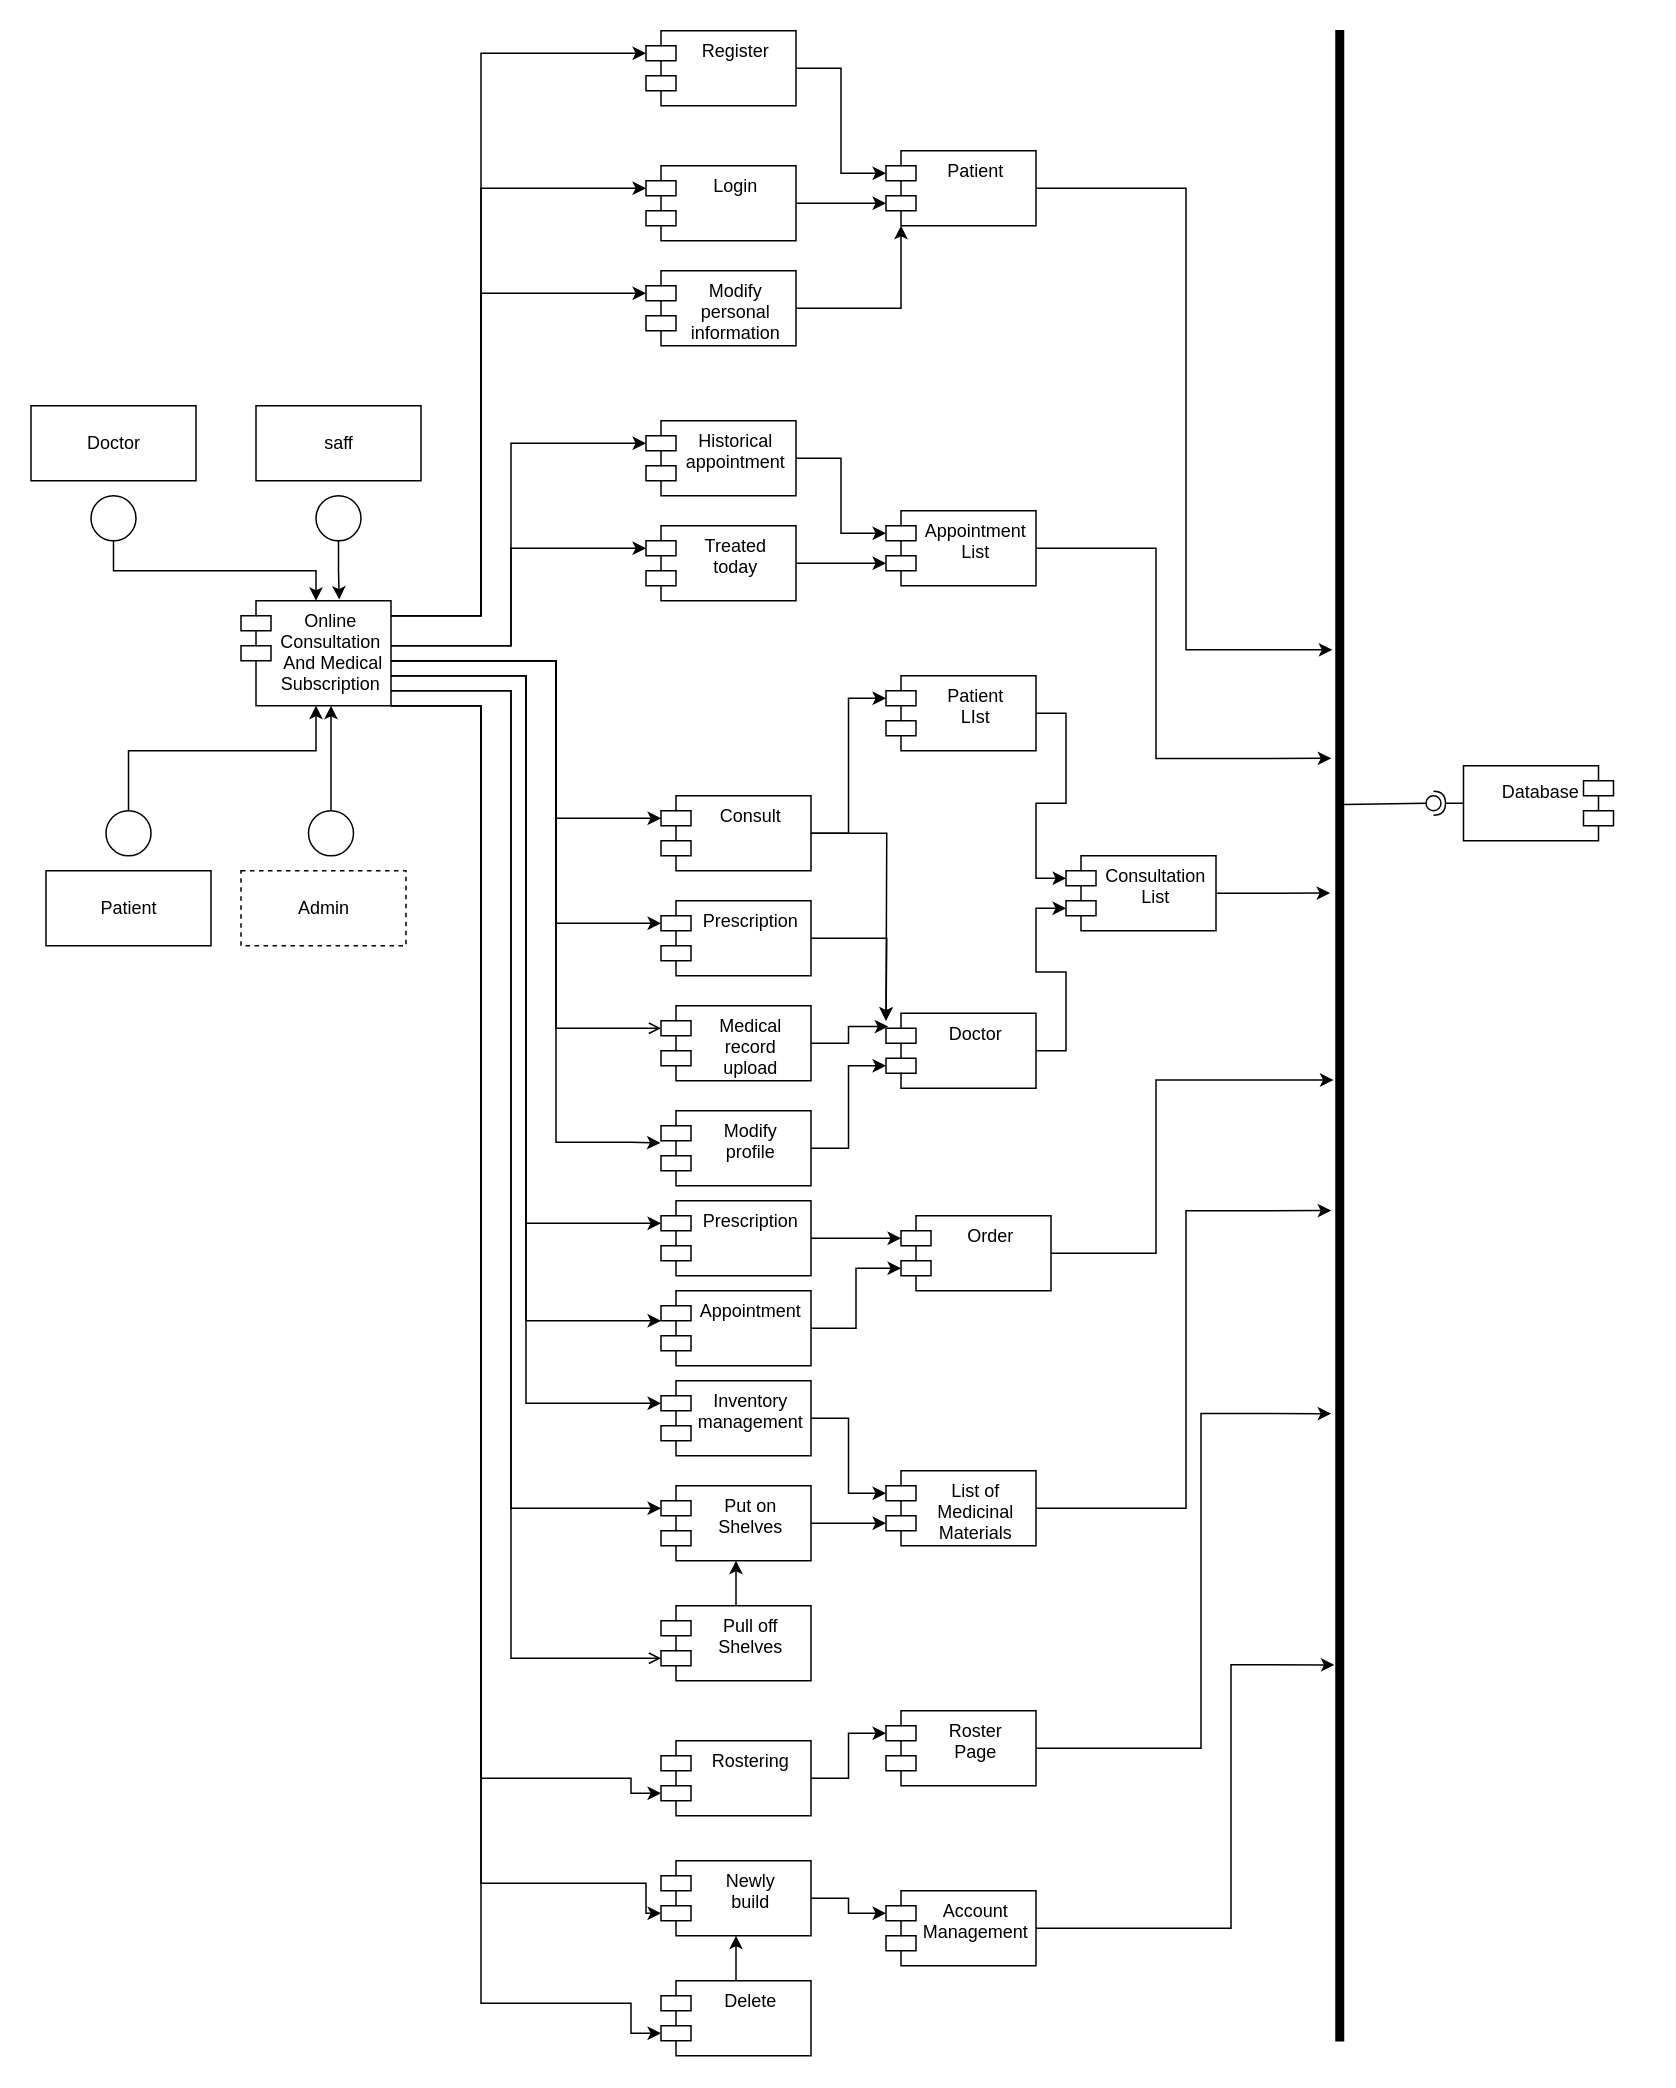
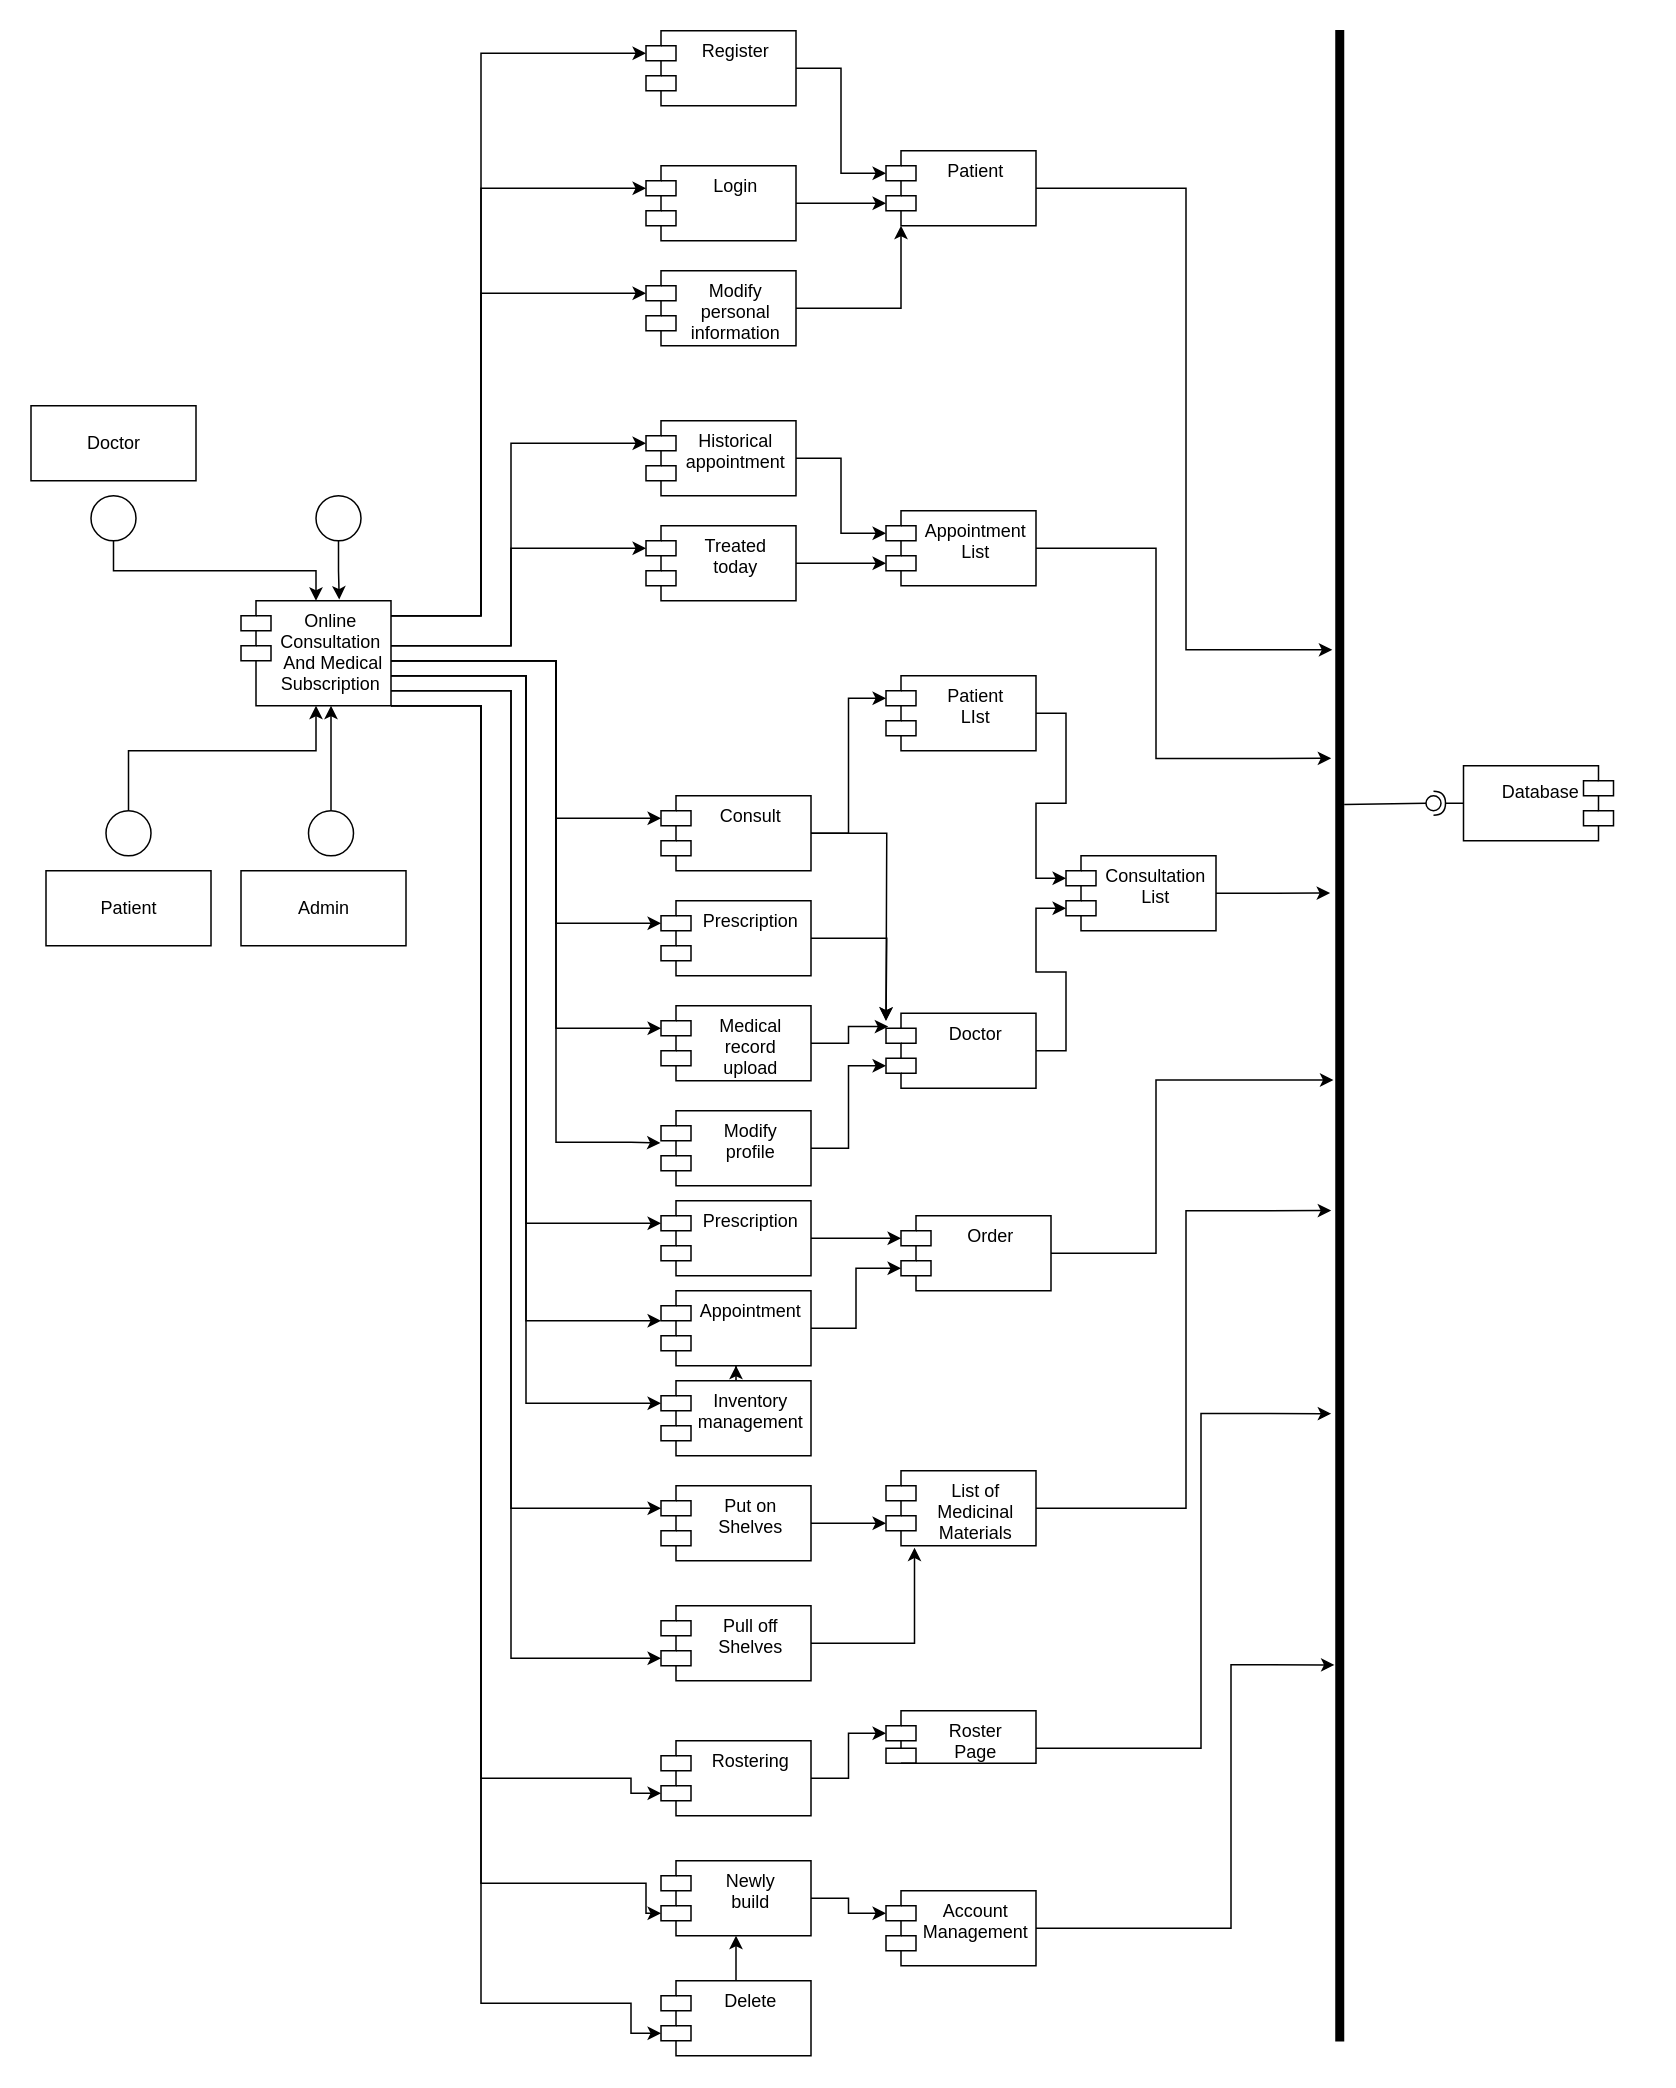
node "saff": removed
node "Admin": style dashed -> solid
edge "Online Consultation And Medical Subscription" -> "Medical record upload": arrowhead open -> classic
edge "Inventory management" -> "List of Medicinal Materials": now "Inventory management" -> "Appointment"
edge "Pull off Shelves" -> "Put on Shelves": now "Pull off Shelves" -> "List of Medicinal Materials"
edge "Online Consultation And Medical Subscription" -> "Pull off Shelves": arrowhead open -> classic
node "Roster Page": size 150x75 -> 150x53
